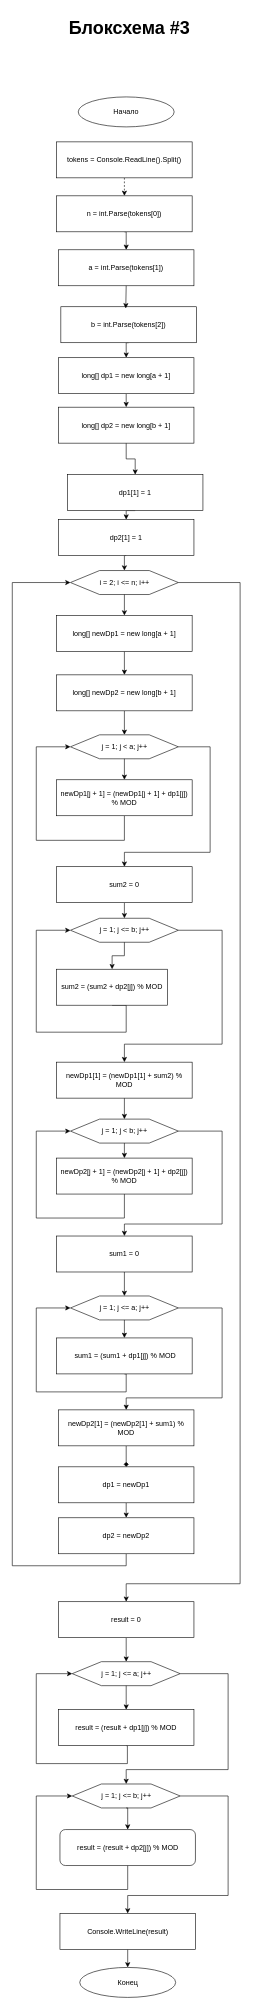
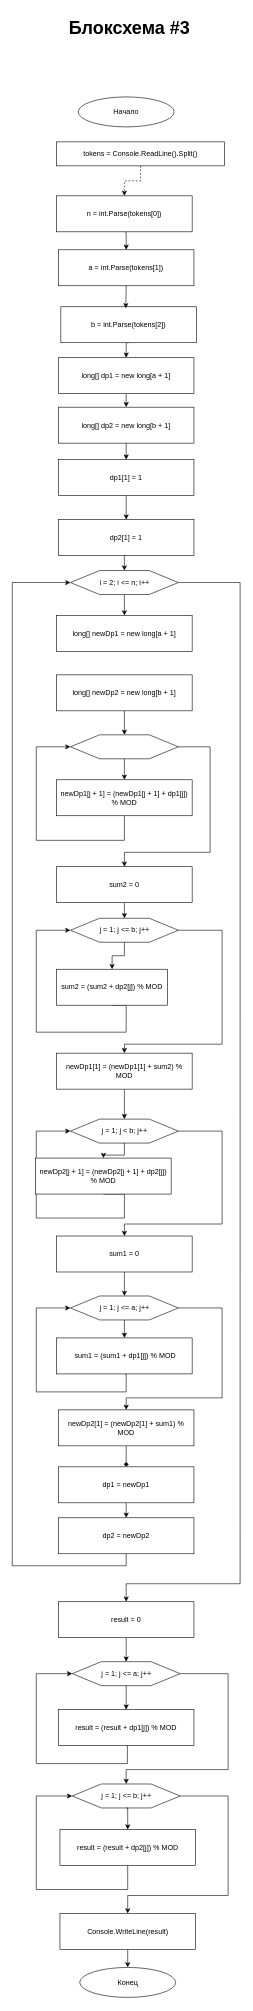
node "tokens = Console.ReadLine().Split()": size 136x36 -> 168x24
node "dp1[1] = 1": moved (135, 492) -> (126, 477)
edge "long[] newDp1 = new long[a + 1]" -> "long[] newDp2 = new long[b + 1]": removed
node "j = 1; j < a; j++": removed
node "newDp1[1] = (newDp1[1] + sum2) % MOD": moved (125, 1080) -> (125, 1071)
node "newDp2[j + 1] = (newDp2[j + 1] + dp2[j]) % MOD": moved (125, 1176) -> (104, 1176)
node "result = (result + dp2[j]) % MOD": shape rounded rectangle -> rectangle
